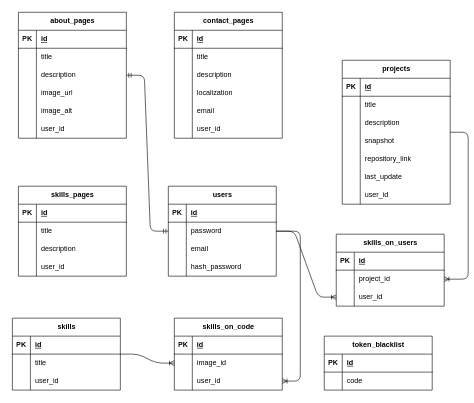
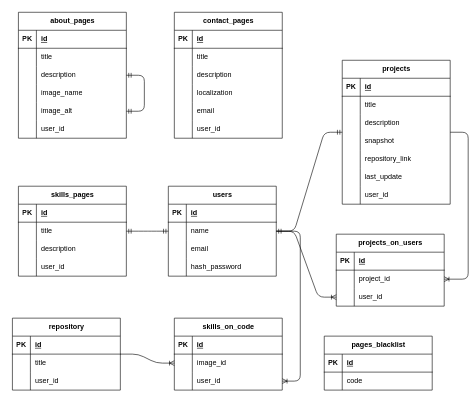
node "image_url": label "image_url" -> "image_name"
edge "about_pages" -- "users": now "about_pages" -- "image_alt"
edge "projects" -- "users": added
edge "skills_pages" -- "users": added
node "password": label "password" -> "name"
node "skills_on_users": label "skills_on_users" -> "projects_on_users"
node "skills": label "skills" -> "repository"
node "token_blacklist": label "token_blacklist" -> "pages_blacklist"
